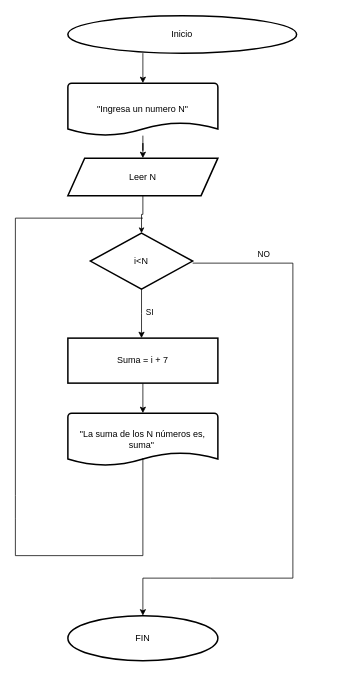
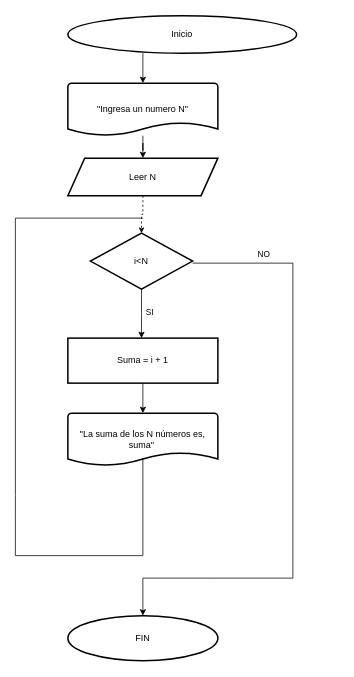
edge "Leer N" -> "i<N": style solid -> dashed
node "Suma = i + 7": label "Suma = i + 7" -> "Suma = i + 1"
